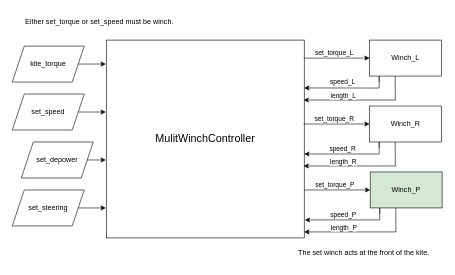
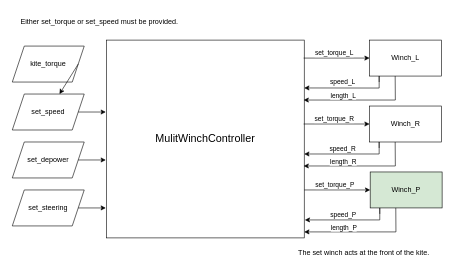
node "Either set_torque or set_speed must be winch.": label "Either set_torque or set_speed must be winch." -> "Either set_torque or set_speed must be provided."
edge "kite_torque" -> "MulitWinchController": now "kite_torque" -> "set_speed"
node "set_depower": moved (57, 160) -> (48, 160)
